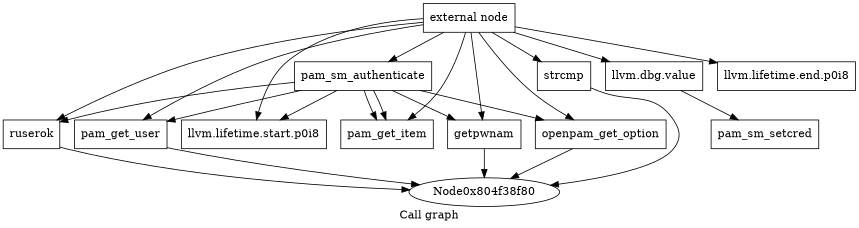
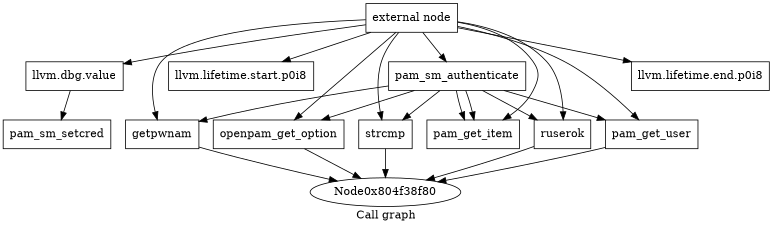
edge "pam_sm_authenticate" -> "llvm.lifetime.start.p0i8": now "pam_sm_authenticate" -> "strcmp"
